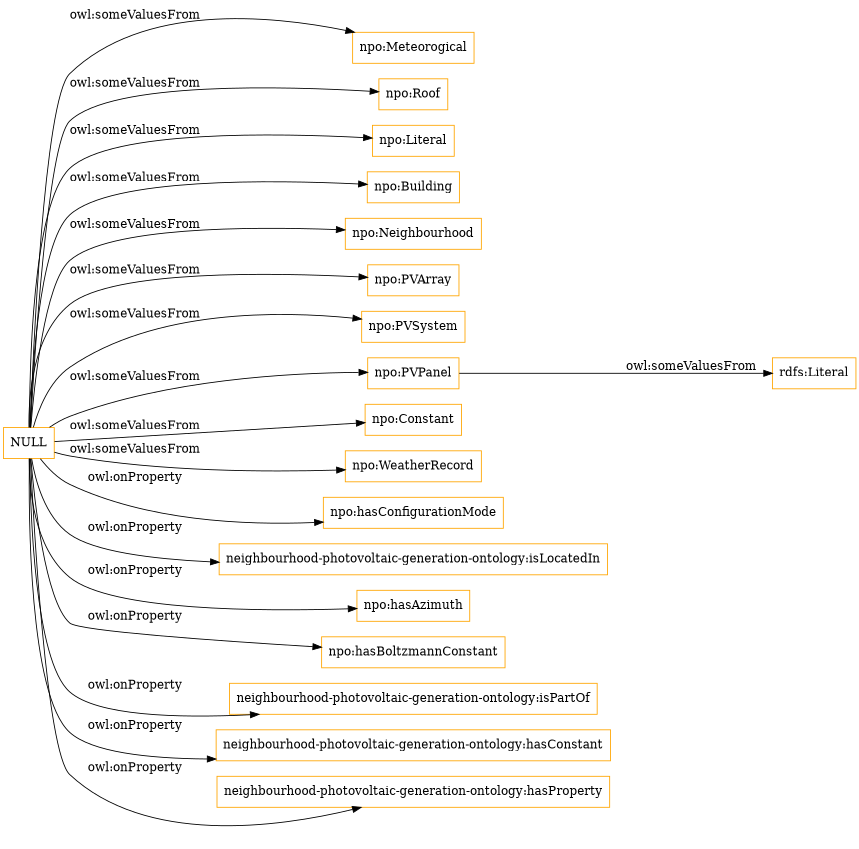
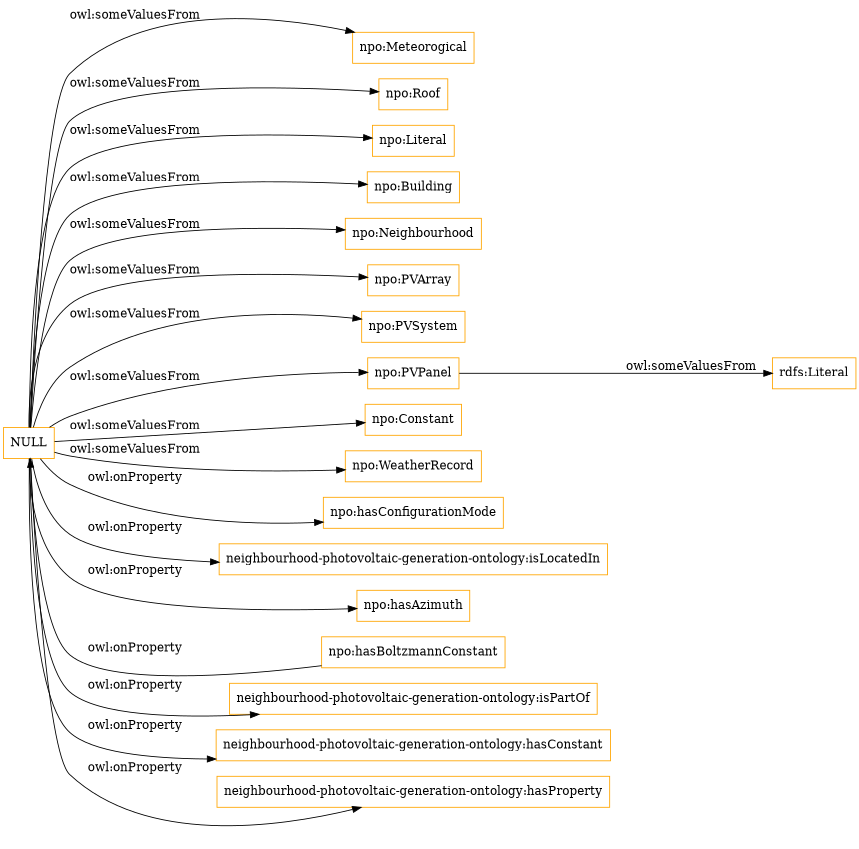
edge "NULL" -> "npo:hasBoltzmannConstant": reversed
